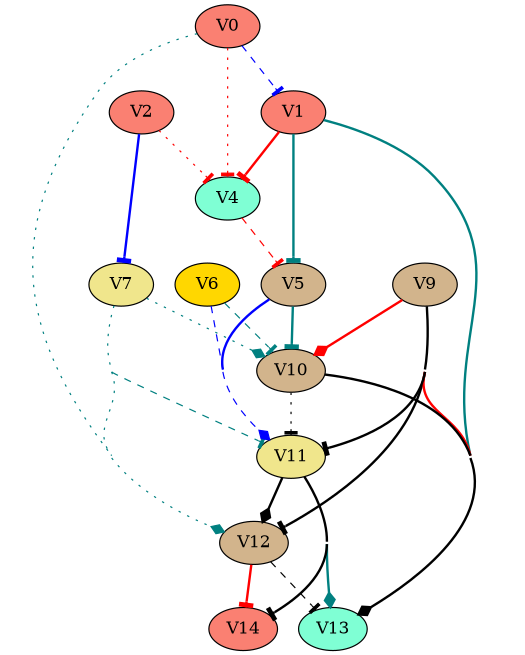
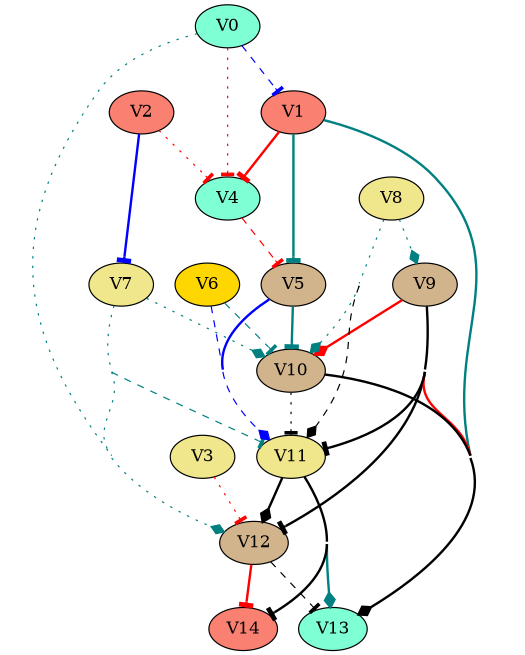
node "V0": fillcolor salmon -> aquamarine
node "V8": added
node "V3": added
